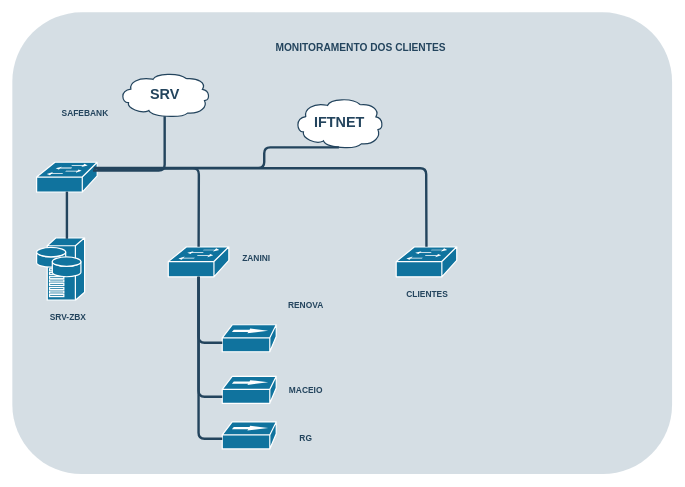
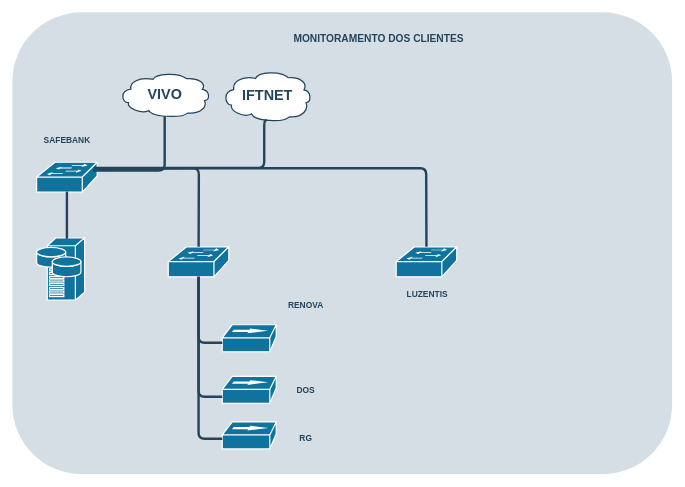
node "MONITORAMENTO DOS CLIENTES": moved (361, 48) -> (379, 39)
node "SRV": label "SRV" -> "VIVO"
node "SAFEBANK": moved (85, 113) -> (67, 140)
node "IFTNET": moved (339, 123) -> (267, 96)
node "ZANINI": removed
node "CLIENTES": label "CLIENTES" -> "LUZENTIS"
node "SRV-ZBX": removed
node "MACEIO": label "MACEIO" -> "DOS"
